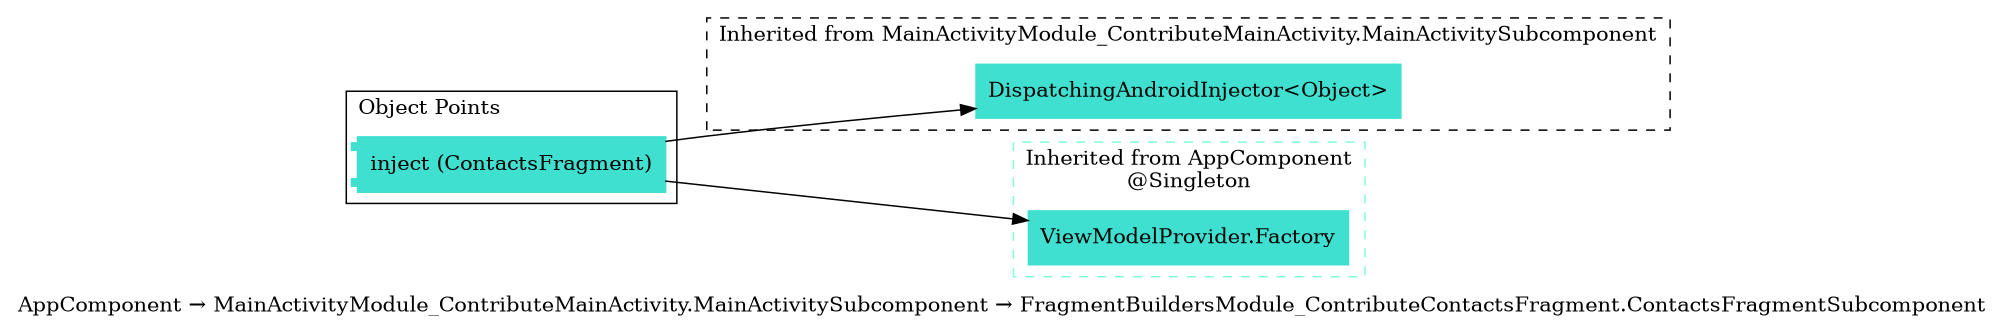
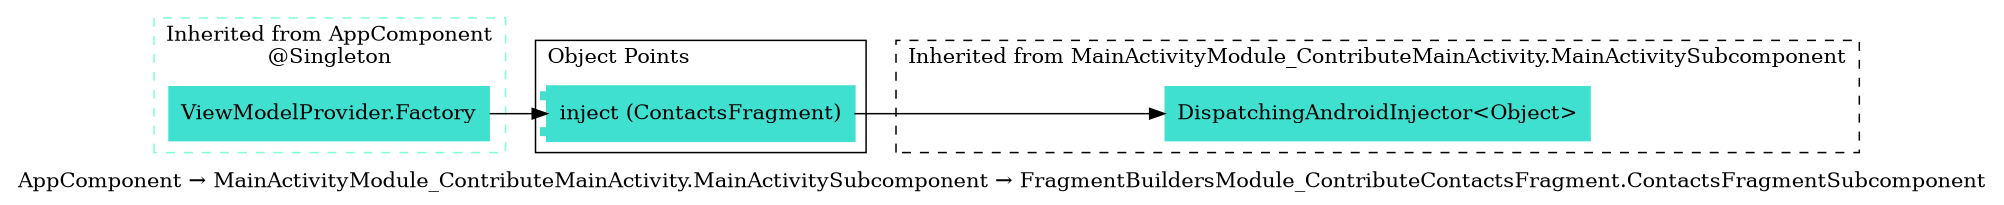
edge "inject (ContactsFragment)" -> "ViewModelProvider.Factory": reversed
